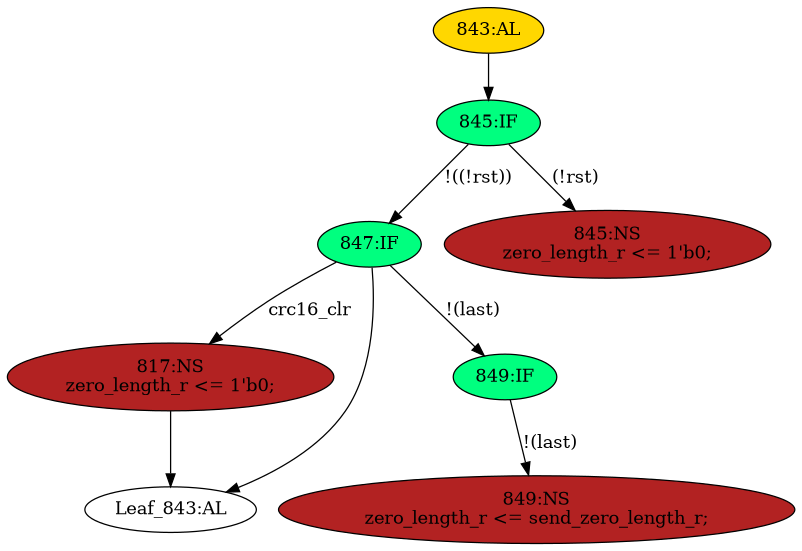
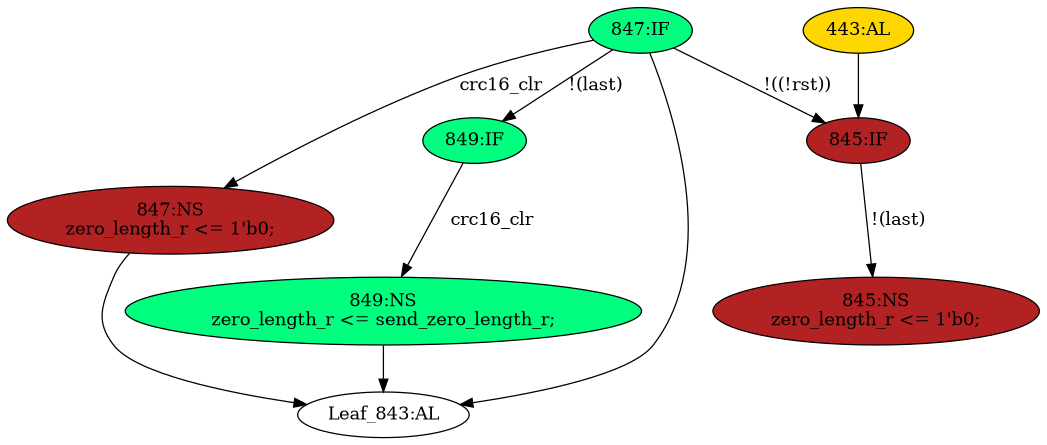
node "843:AL": label "843:AL" -> "443:AL"
node "845:IF": fillcolor springgreen -> firebrick
edge "845:IF" -> "845:NS zero_length_r <= 1'b0;": label "(!rst)" -> "!(last)"
edge "845:IF" -> "847:IF": reversed
edge "849:NS zero_length_r <= send_zero_length_r;" -> "Leaf_843:AL": added
node "817:NS zero_length_r <= 1'b0;": label "817:NS zero_length_r <= 1'b0;" -> "847:NS zero_length_r <= 1'b0;"
edge "849:IF" -> "849:NS zero_length_r <= send_zero_length_r;": label "!(last)" -> "crc16_clr"
node "849:NS zero_length_r <= send_zero_length_r;": fillcolor firebrick -> springgreen
